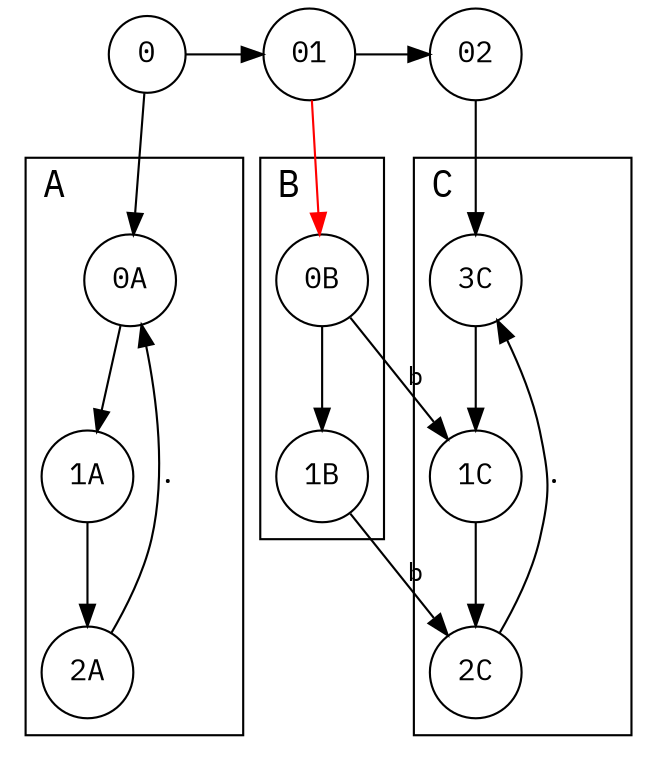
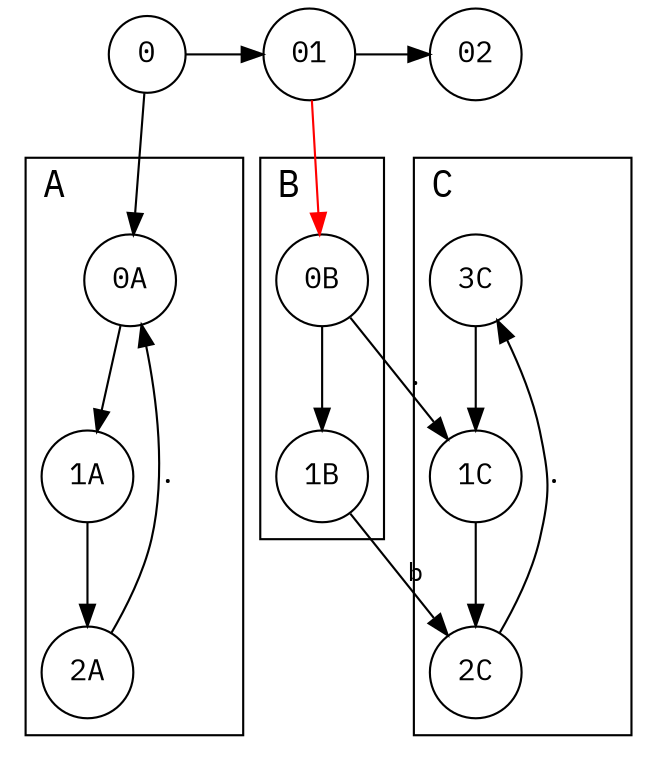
edge "02" -> "3C": removed
edge "0B" -> "1C": label "b" -> "."
